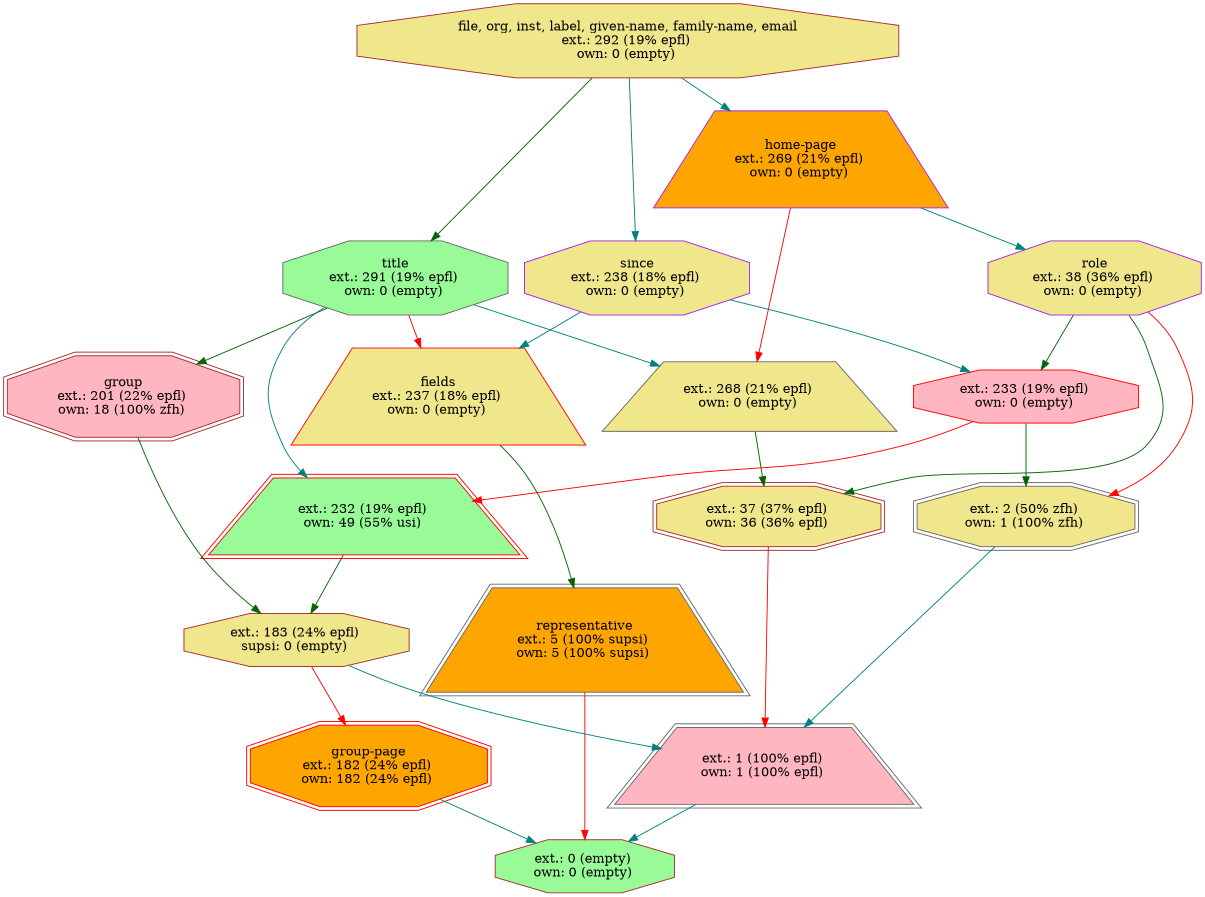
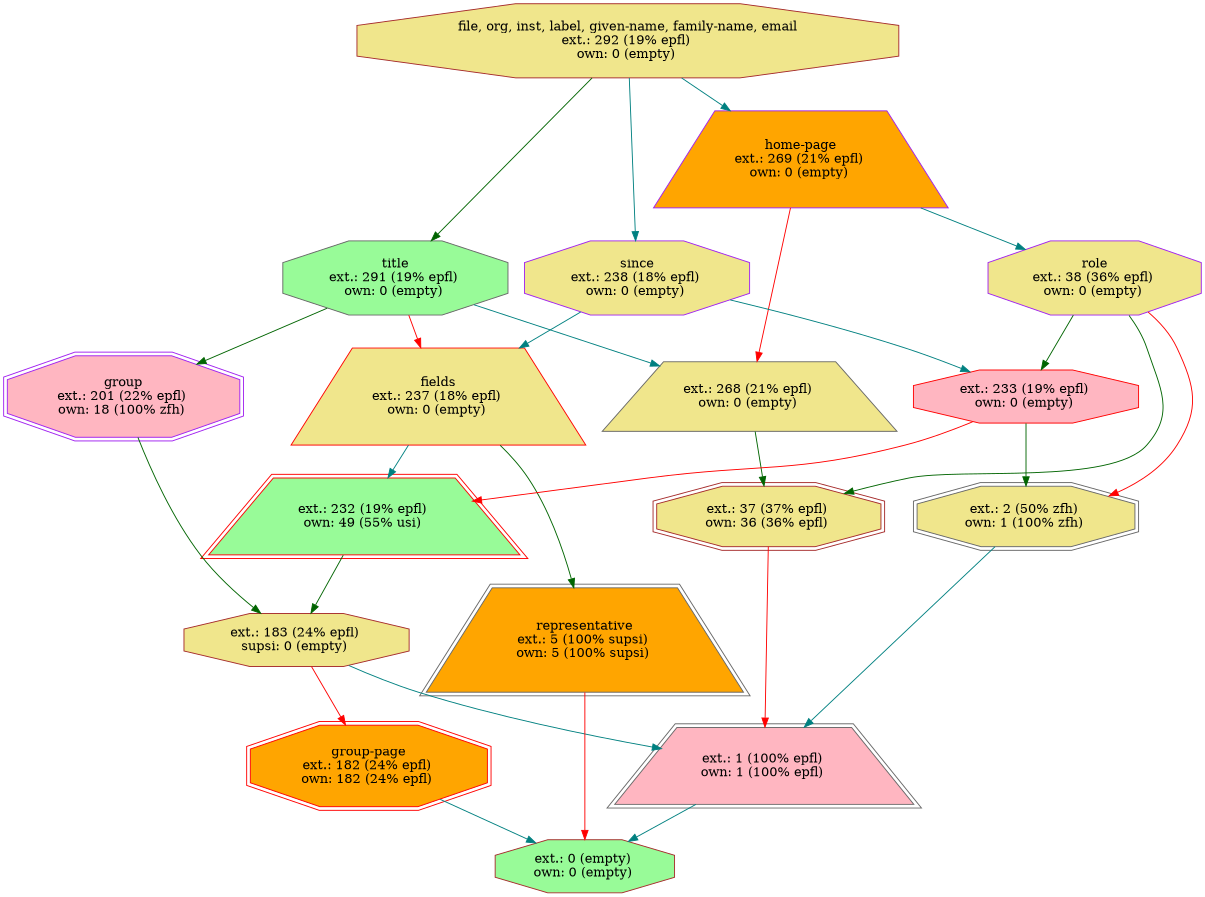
edge "title ext.: 291 (19% epfl) own: 0 (empty)" -> "ext.: 232 (19% epfl) own: 49 (55% usi)": now "fields ext.: 237 (18% epfl) own: 0 (empty)" -> "ext.: 232 (19% epfl) own: 49 (55% usi)"
node "group ext.: 201 (22% epfl) own: 18 (100% zfh)": color brown -> purple
